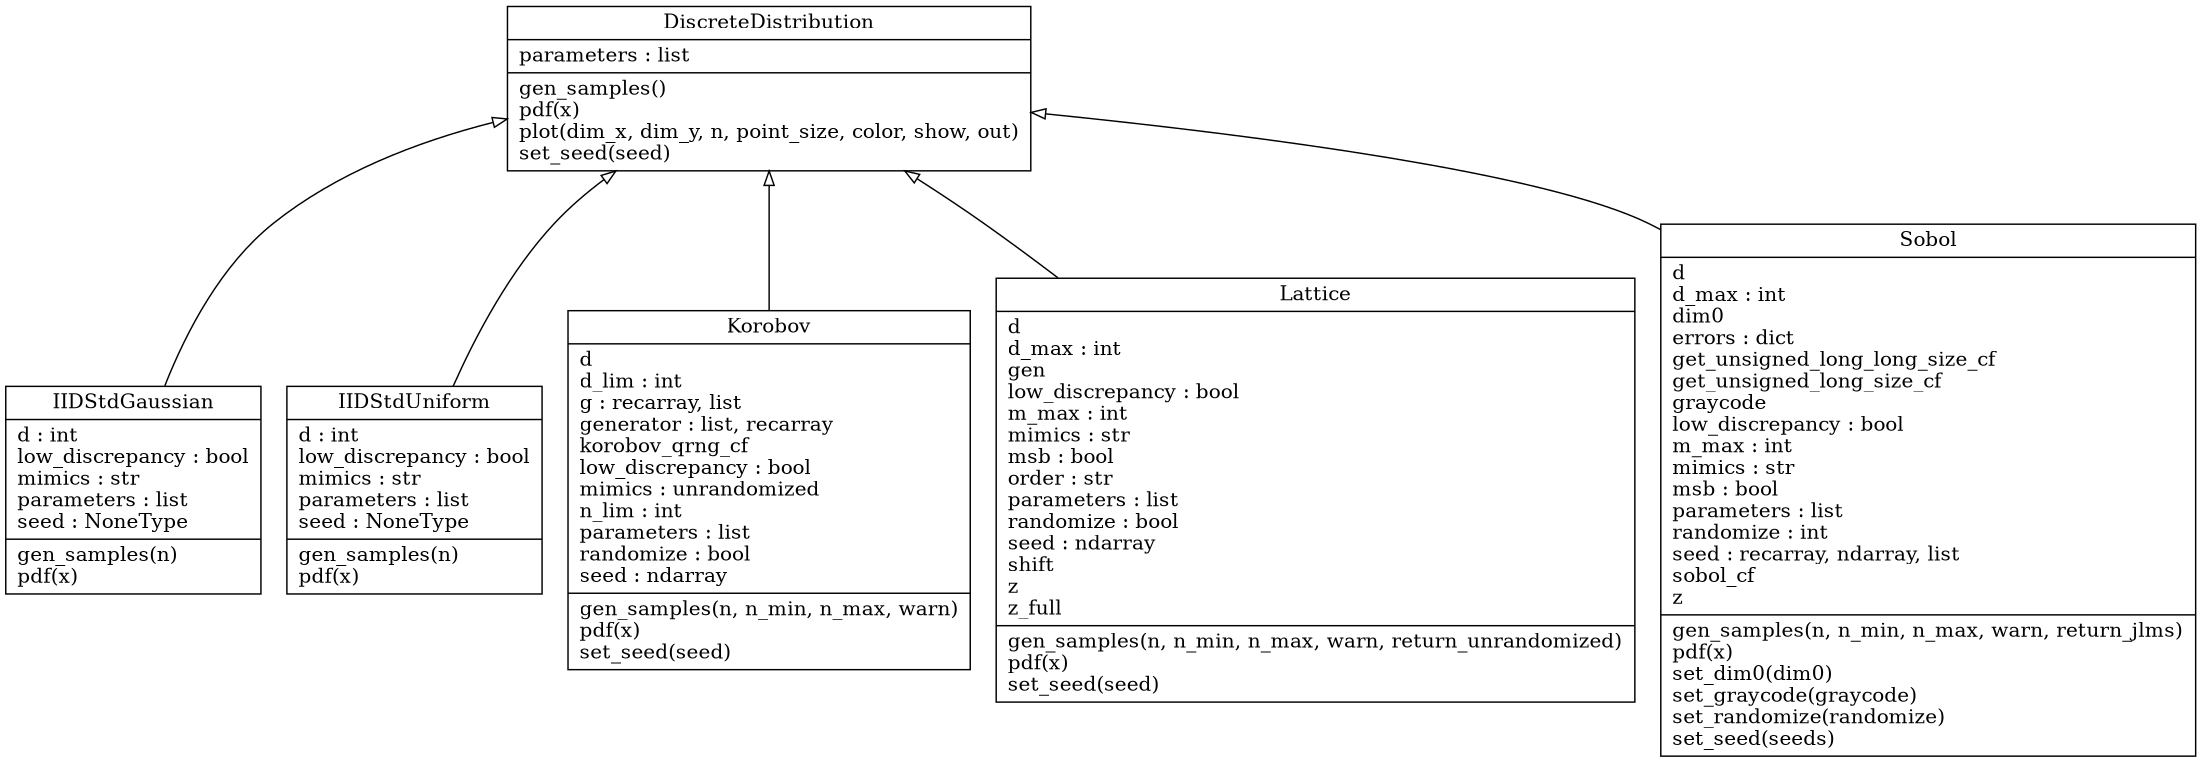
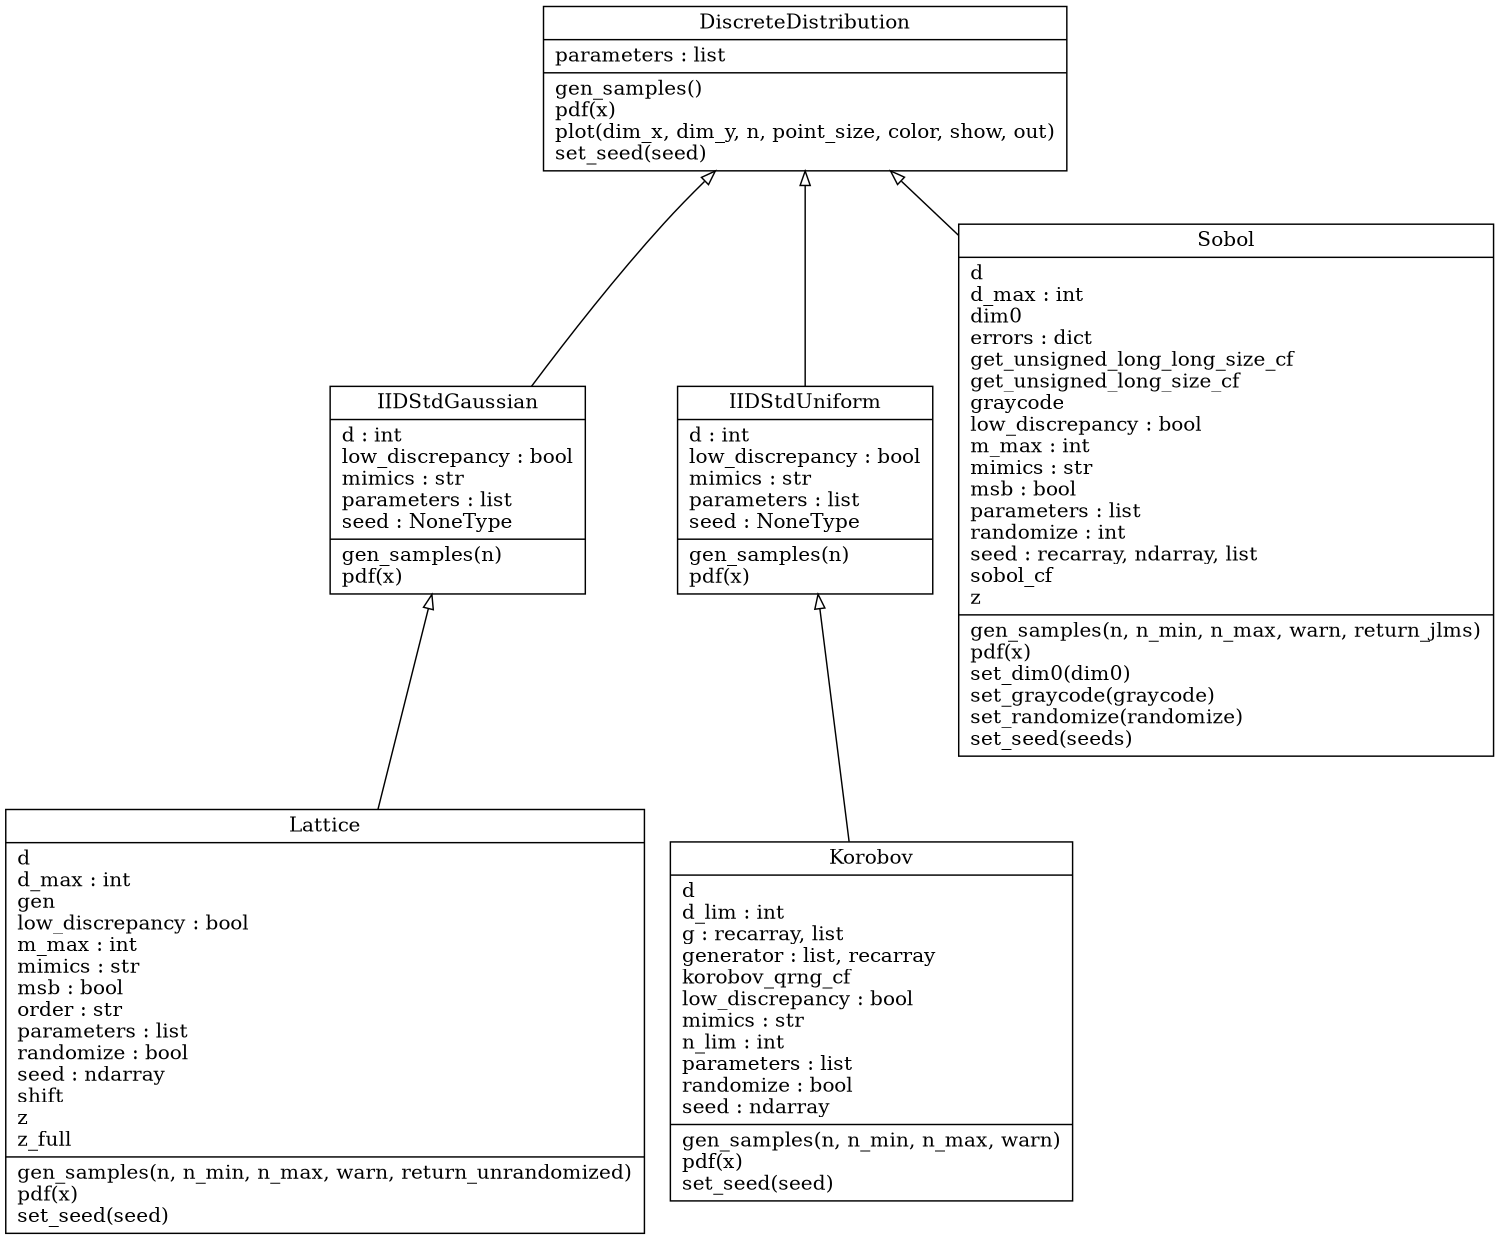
edge "Lattice" -> "DiscreteDistribution": now "Lattice" -> "IIDStdGaussian"
edge "Korobov" -> "DiscreteDistribution": now "Korobov" -> "IIDStdUniform"
node "Korobov": text "mimics : unrandomized" -> "mimics : str"
